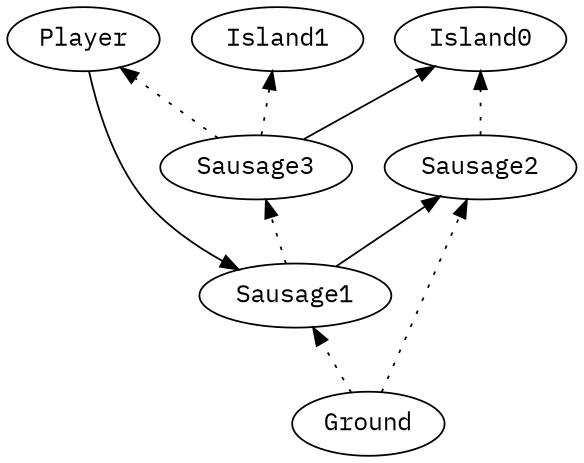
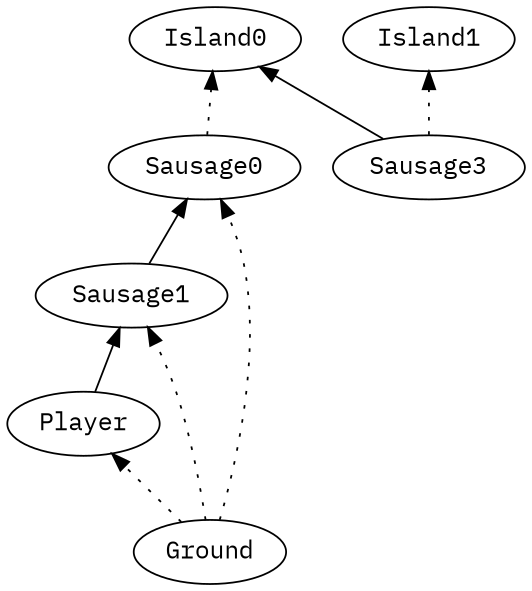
edge "Sausage3" -> "Player": now "Ground" -> "Player"
node "Sausage2": label "Sausage2" -> "Sausage0"
edge "Sausage1" -> "Sausage3": removed
